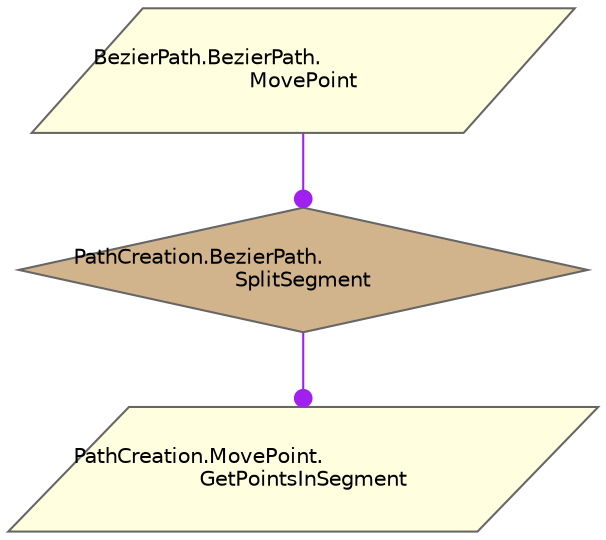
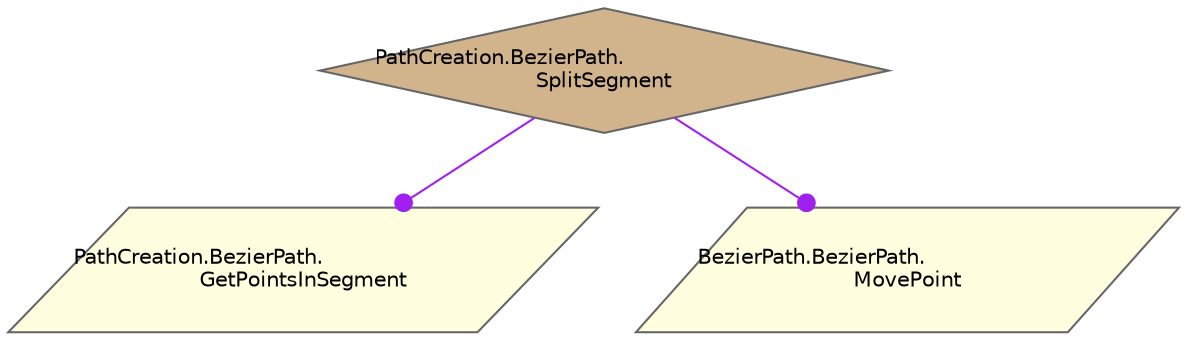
edge "BezierPath.BezierPath. MovePoint" -> "PathCreation.BezierPath. SplitSegment": reversed
node "PathCreation.MovePoint. GetPointsInSegment": label "PathCreation.MovePoint. GetPointsInSegment" -> "PathCreation.BezierPath. GetPointsInSegment"
